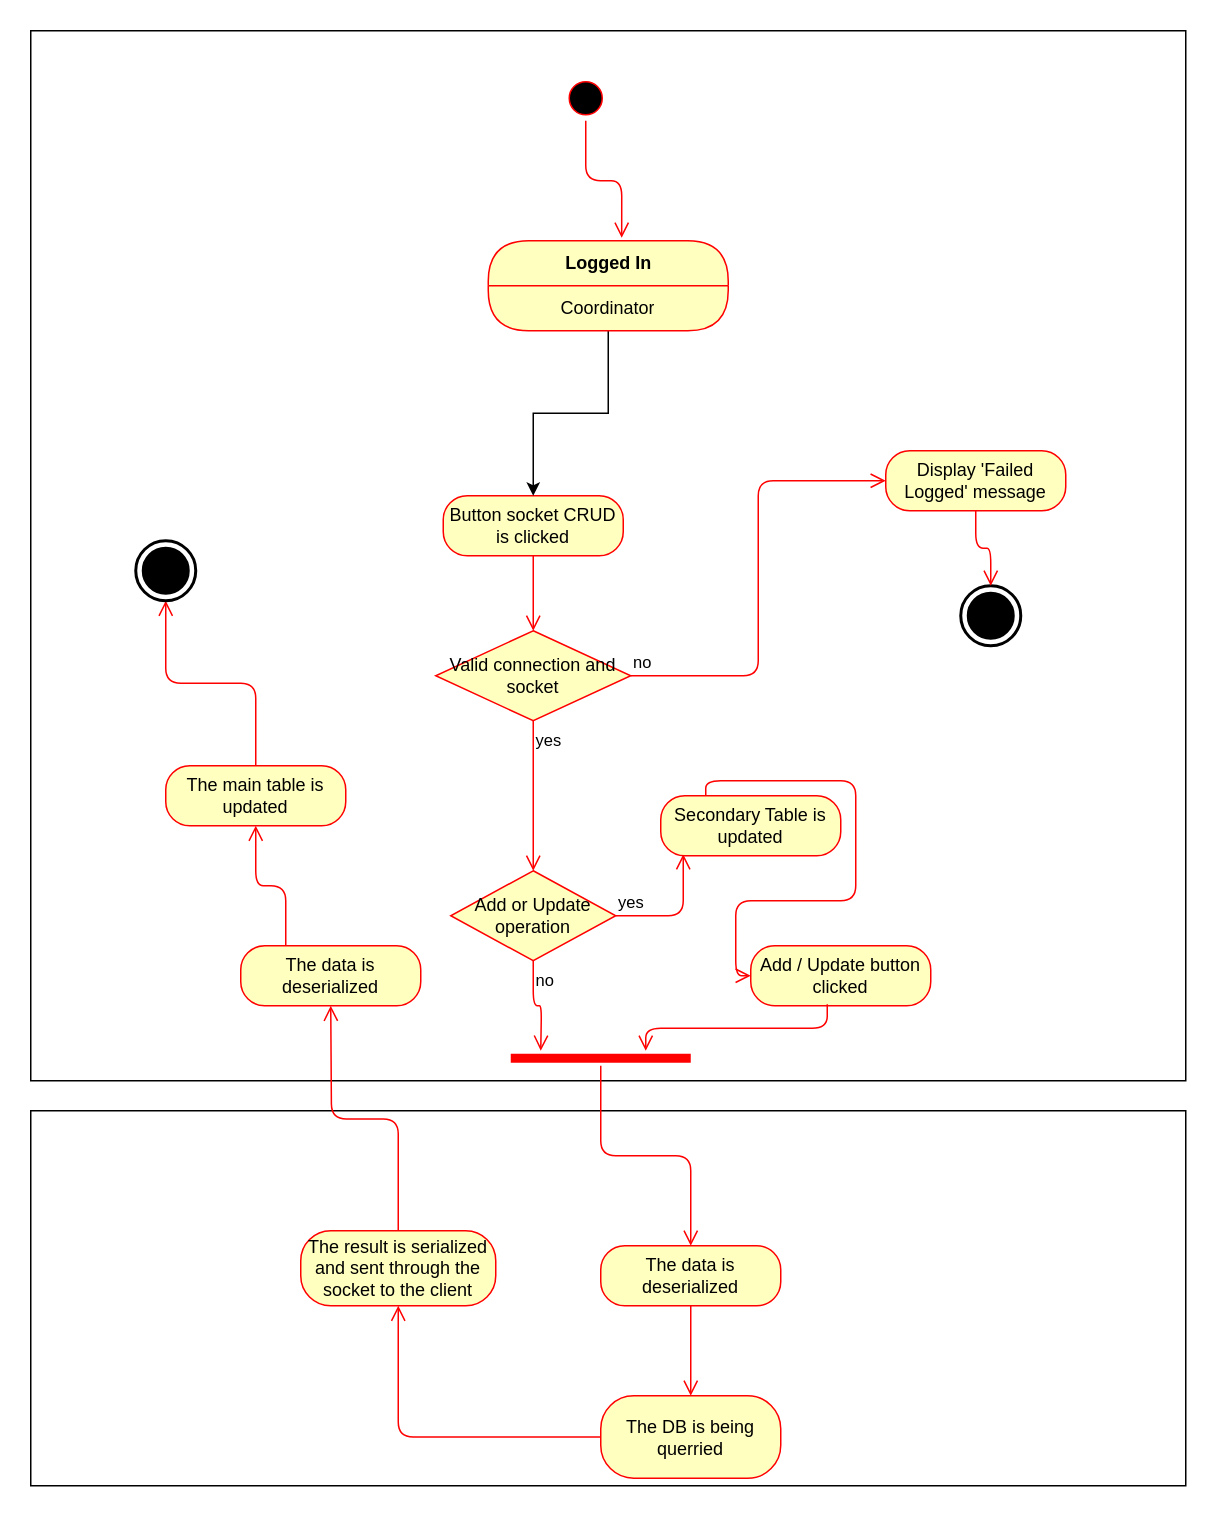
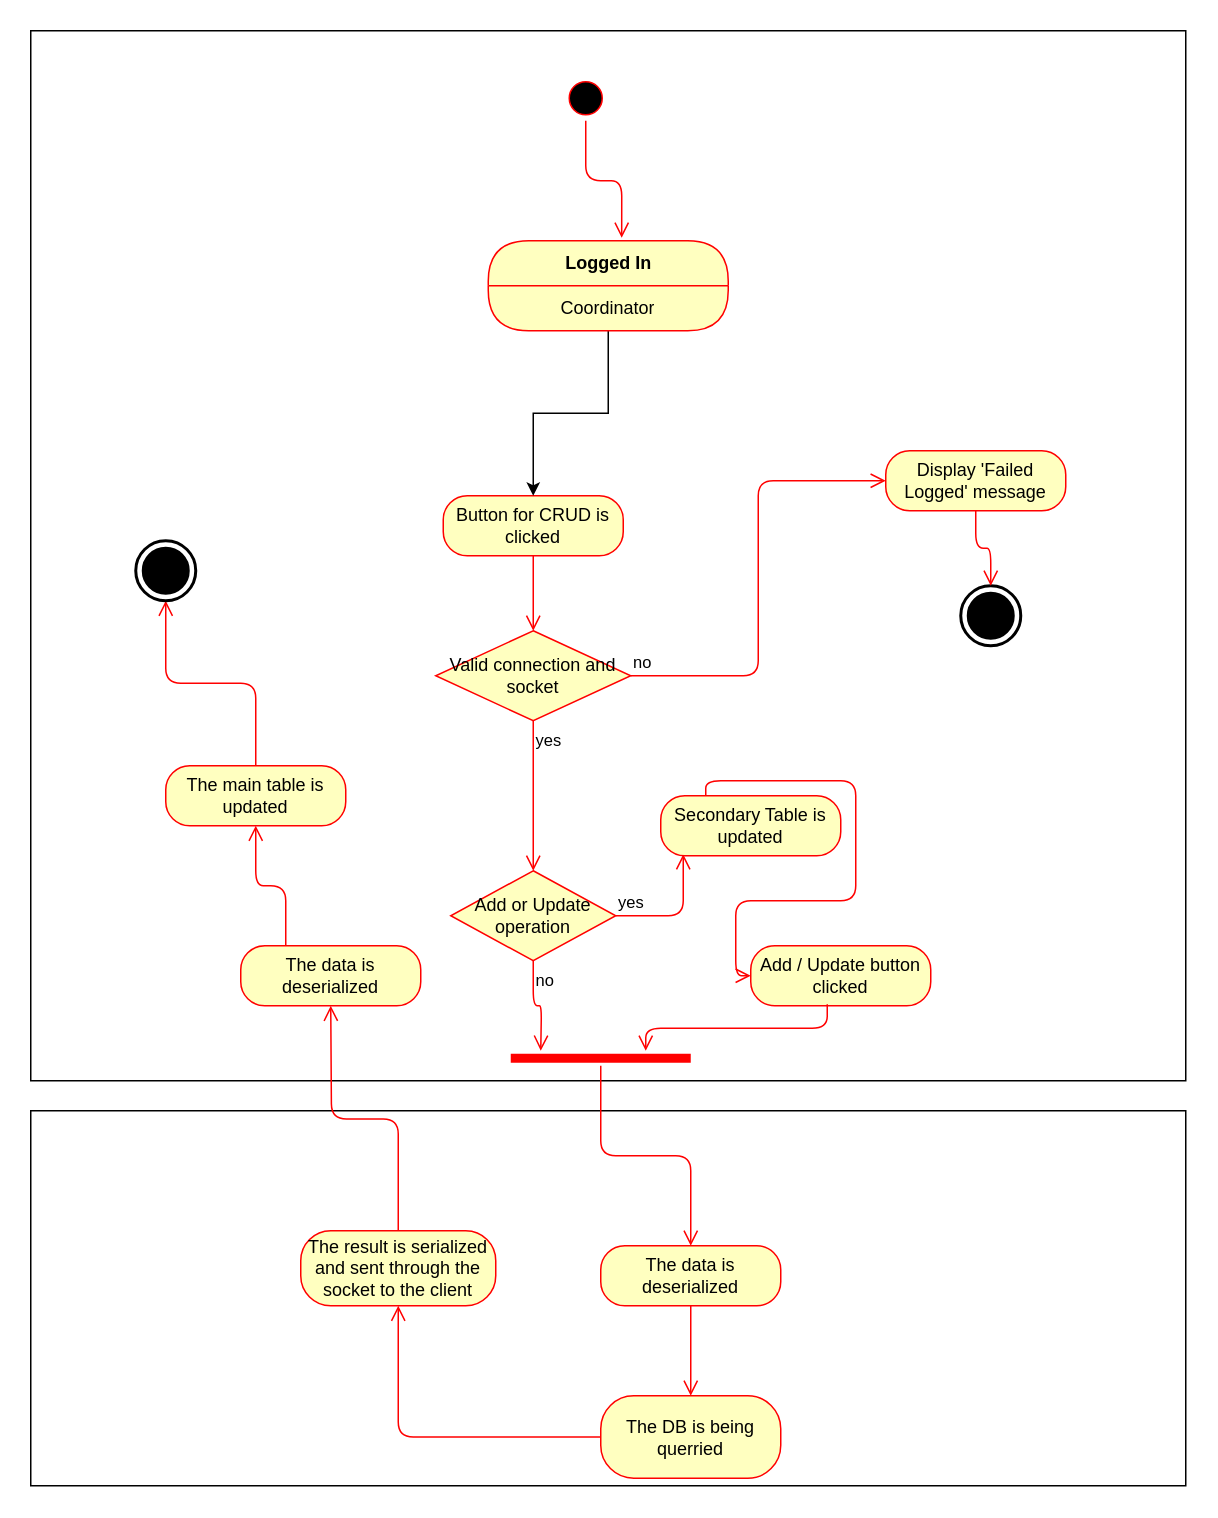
node "Button socket CRUD is clicked": label "Button socket CRUD is clicked" -> "Button for CRUD is clicked"
